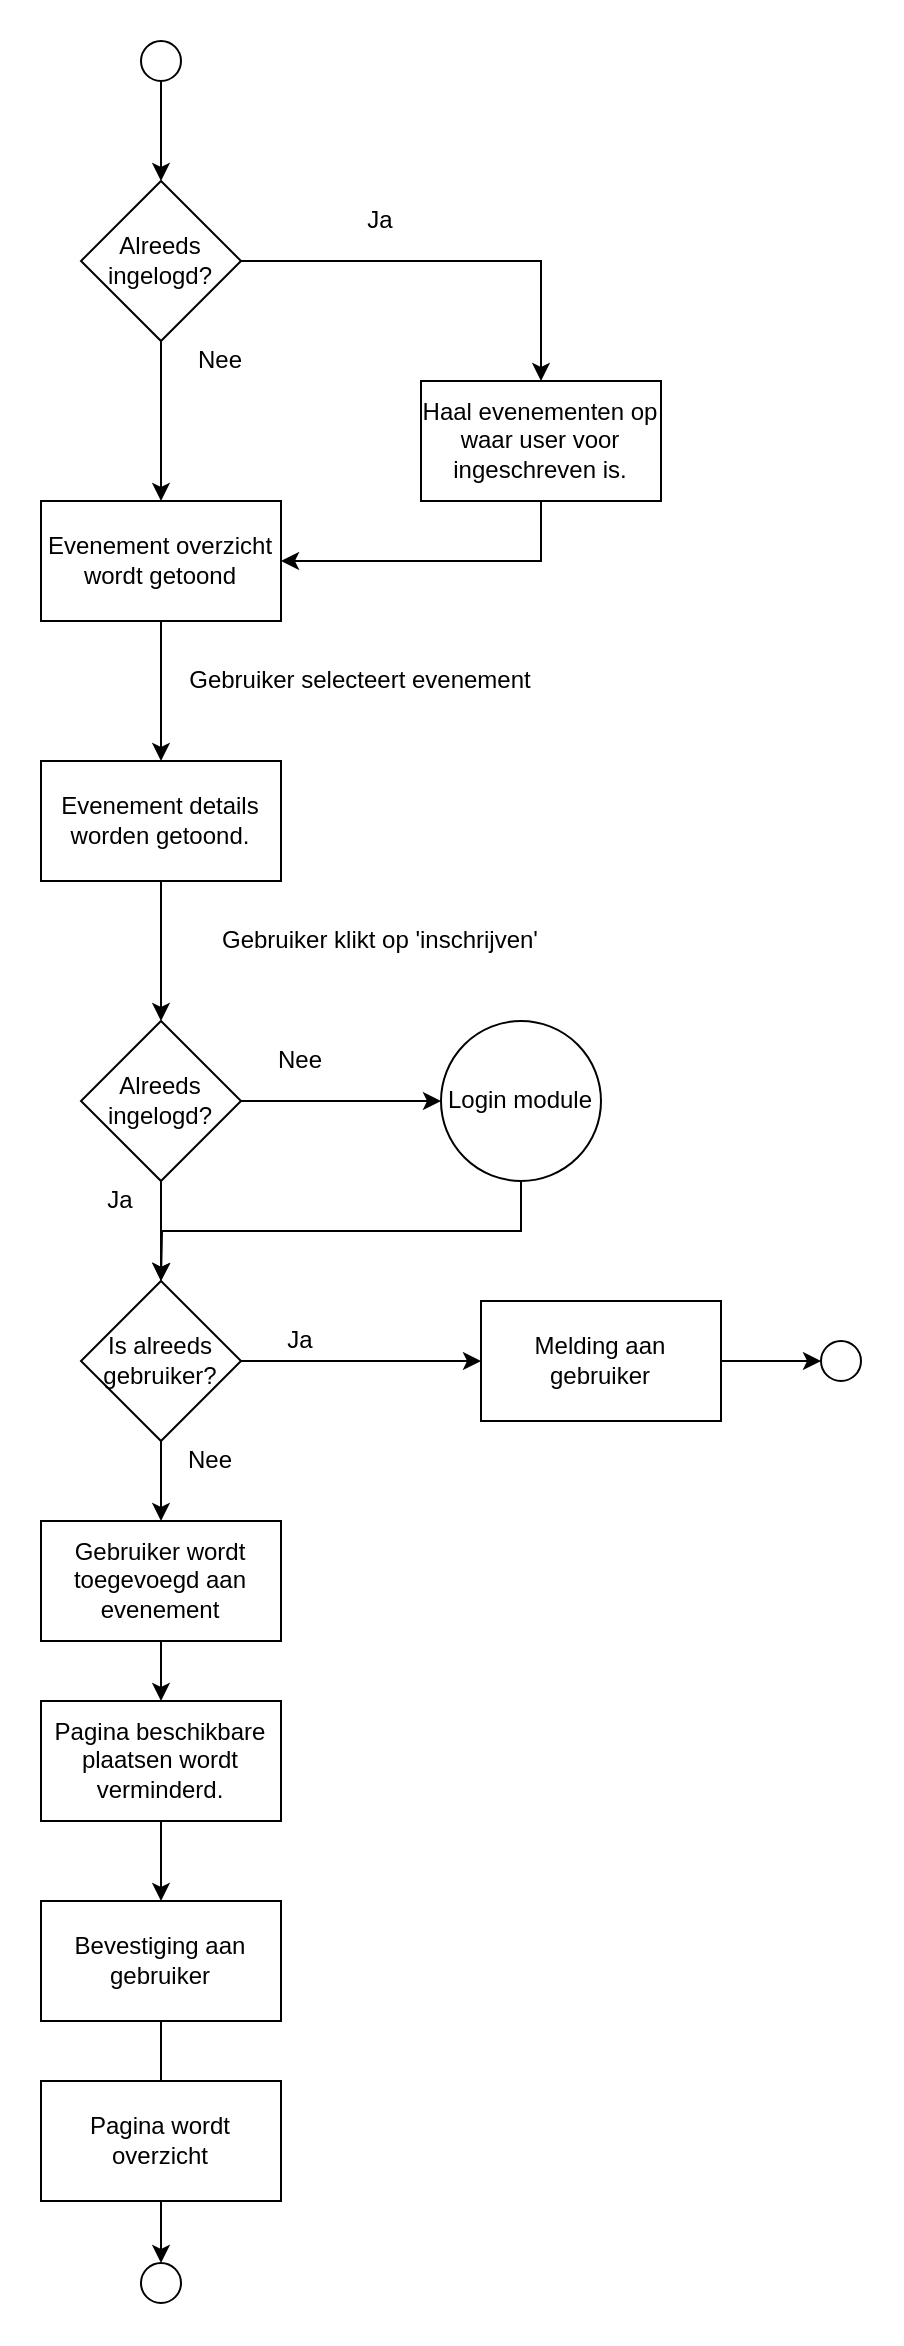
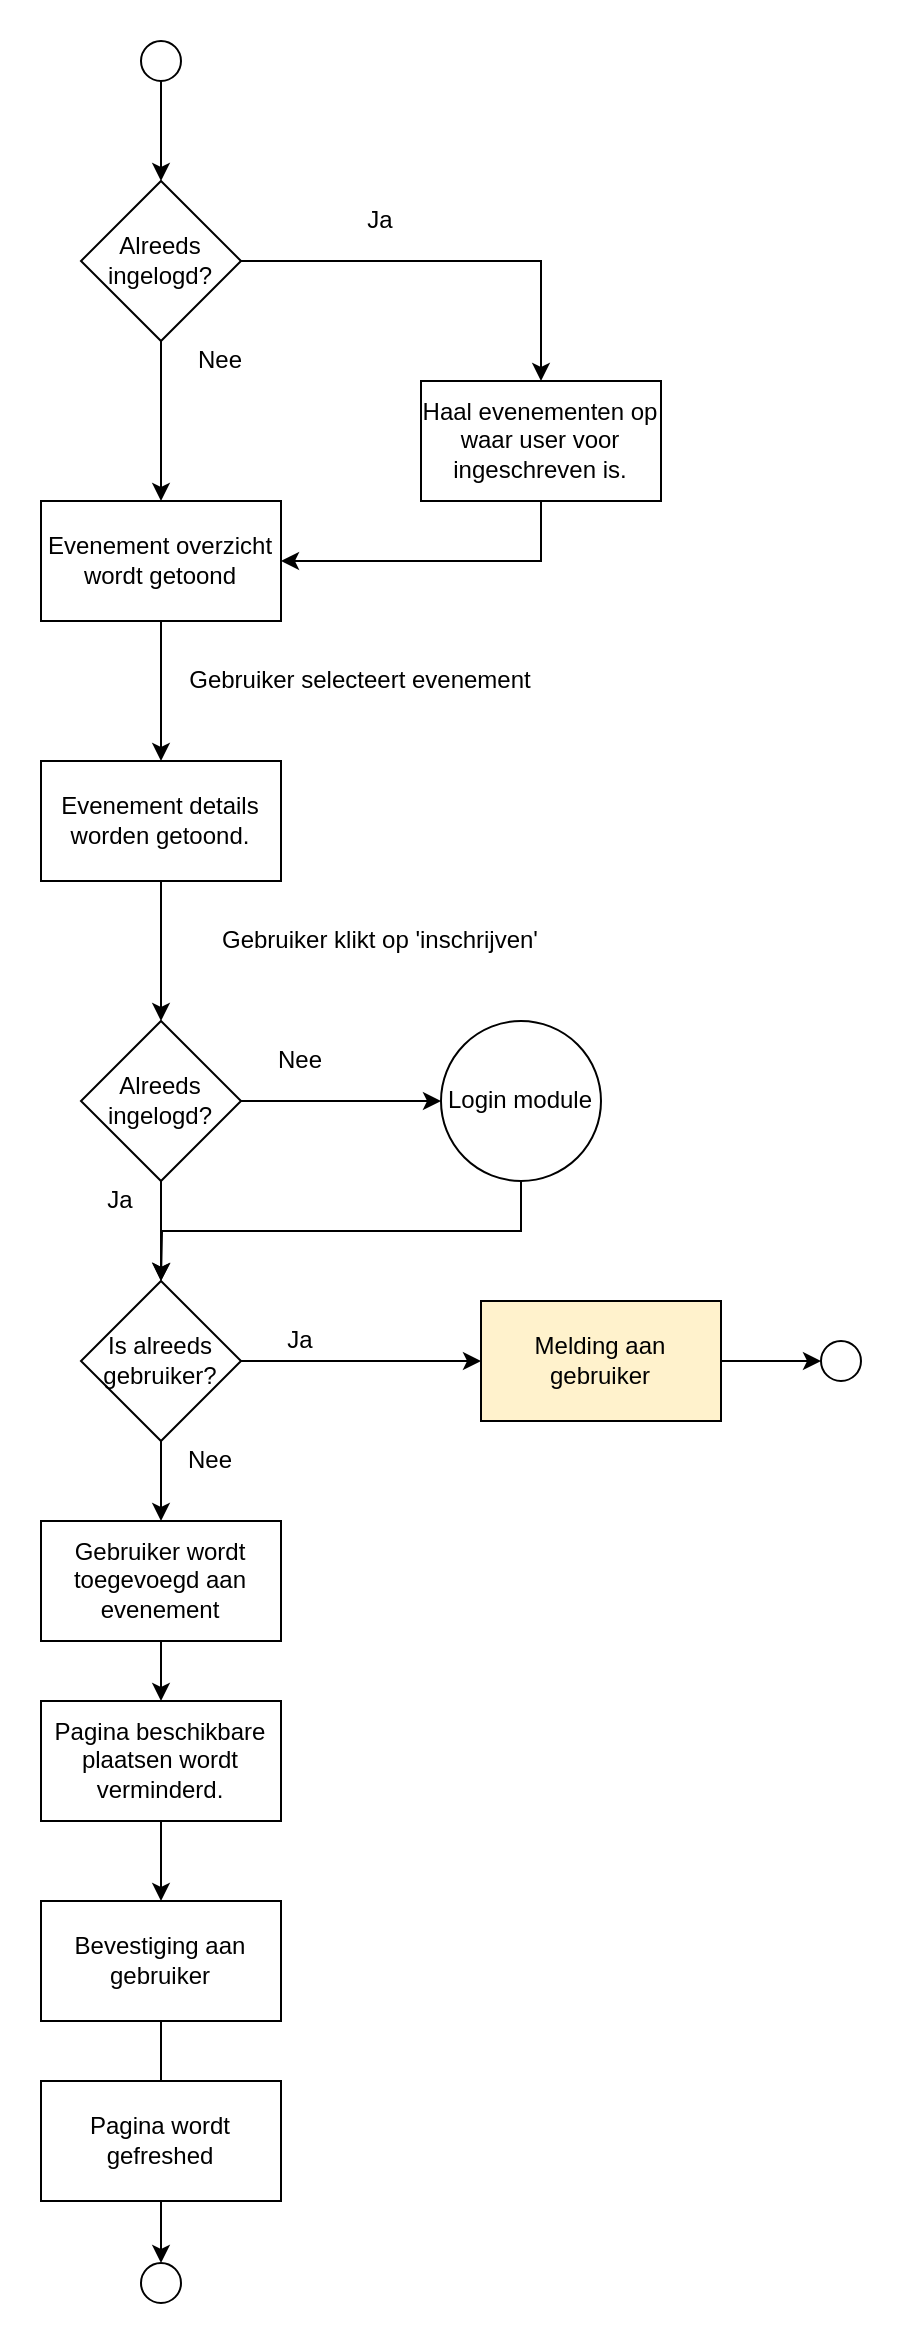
node "Melding aan gebruiker": fillcolor #ffffff -> #fff2cc
node "Pagina wordt overzicht": label "Pagina wordt overzicht" -> "Pagina wordt gefreshed"
